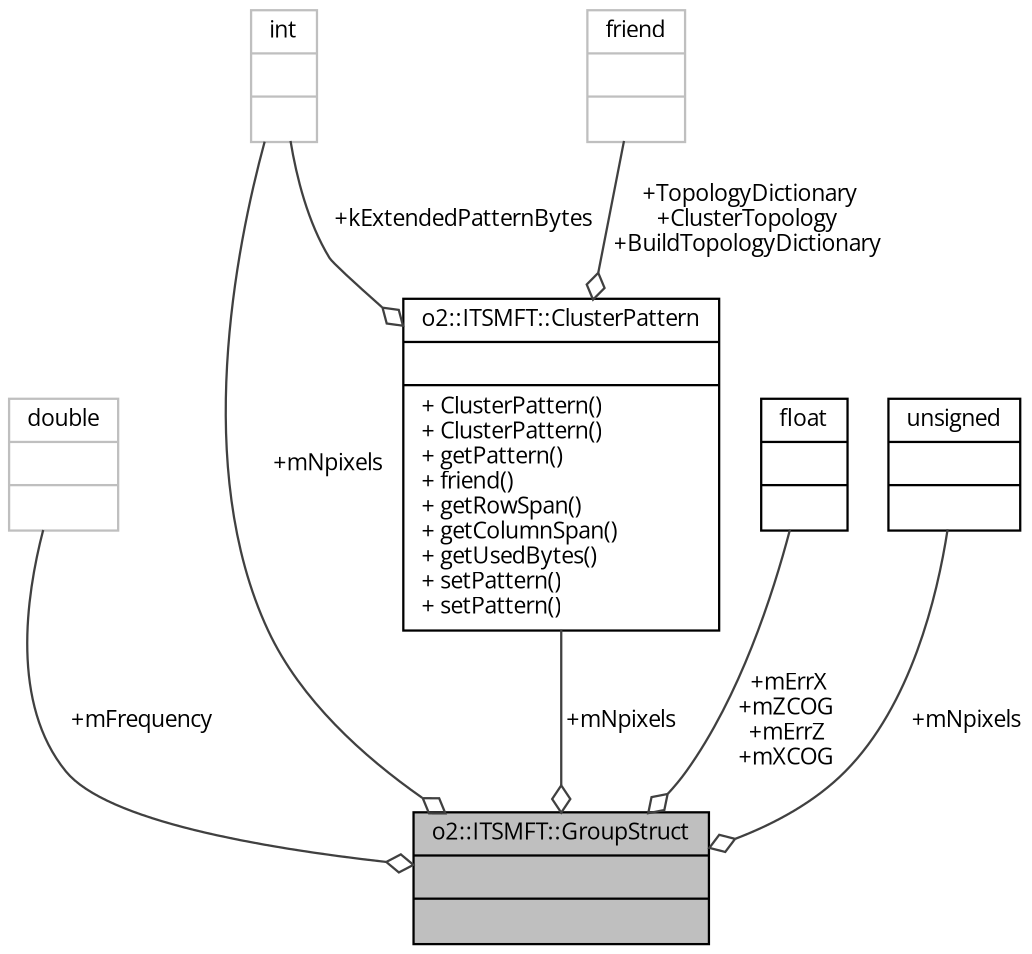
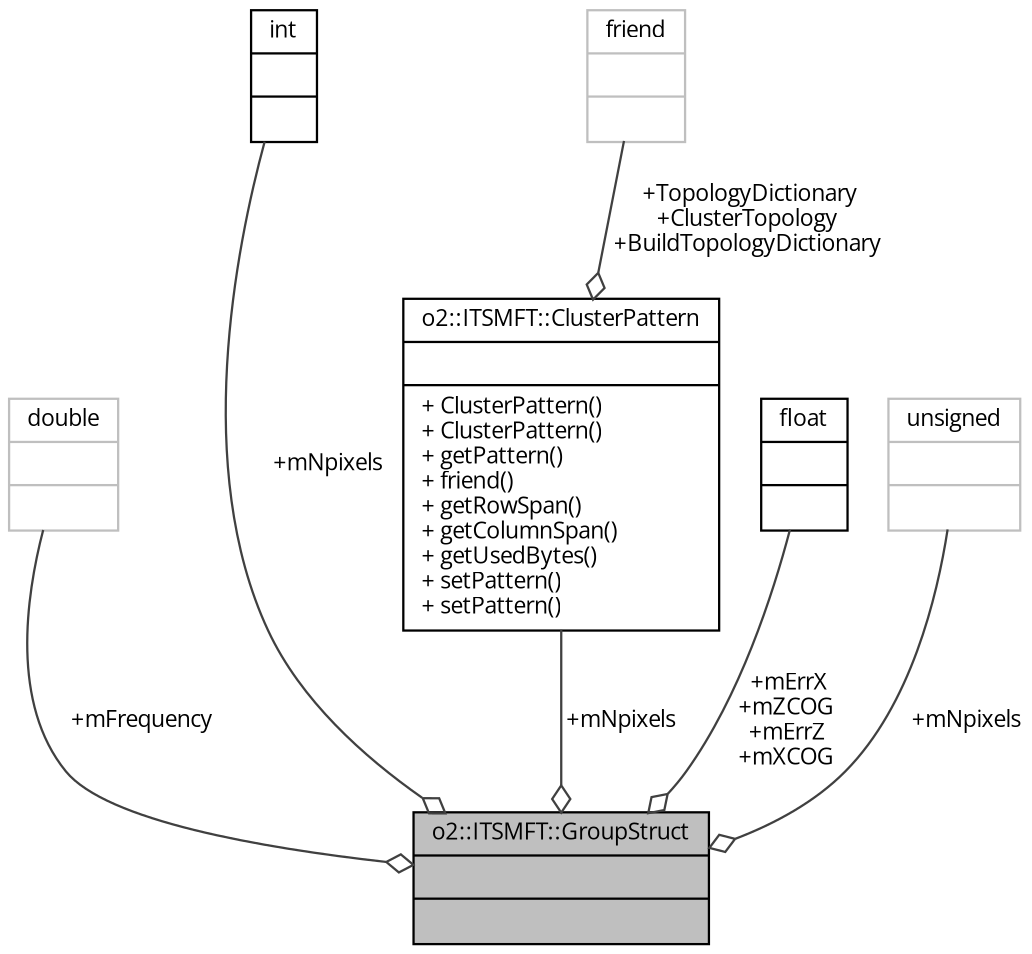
node "int": color grey75 -> black
edge "int" -> "o2::ITSMFT::ClusterPattern": removed, label "+kExtendedPatternBytes"
node "unsigned": color black -> grey75
